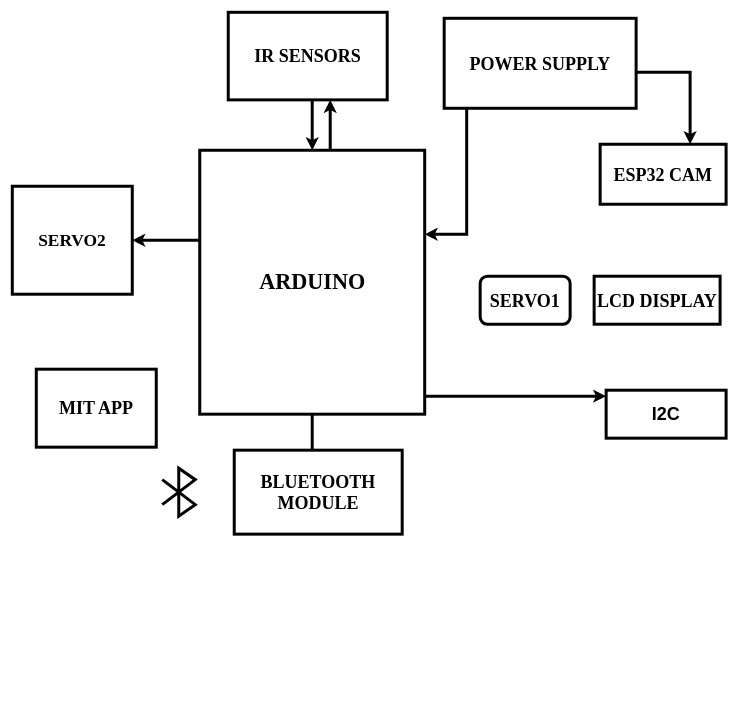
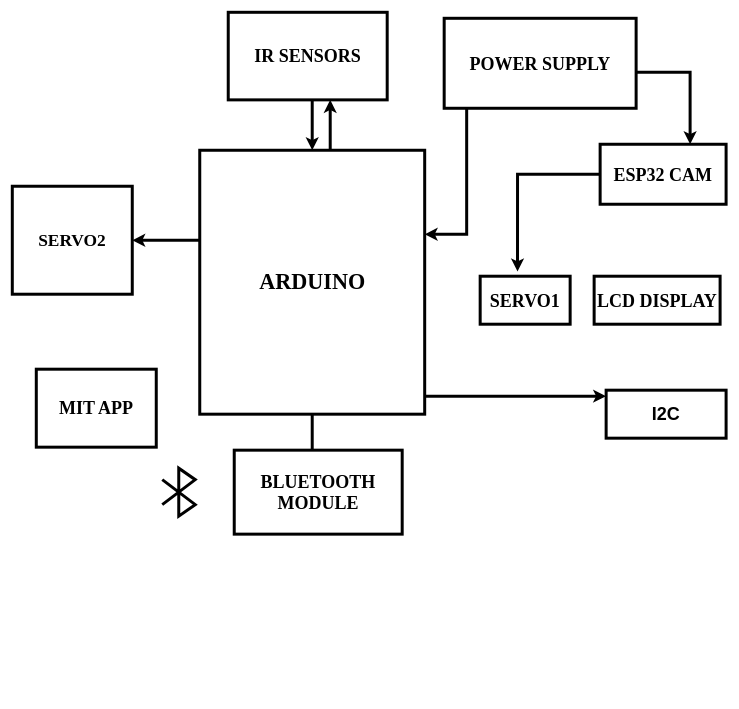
edge "ESP32 CAM" -> "SERVO1": added
node "SERVO1": shape rounded rectangle -> rectangle
